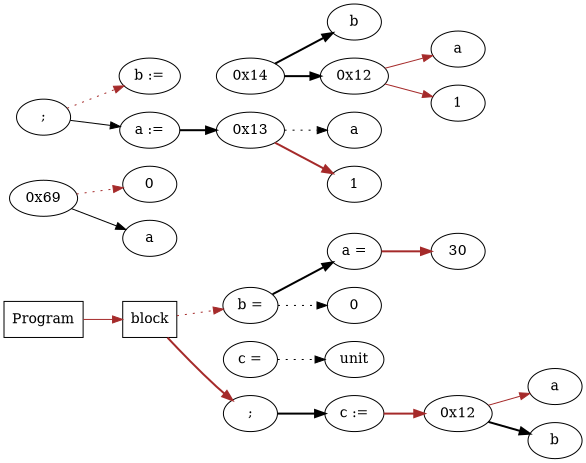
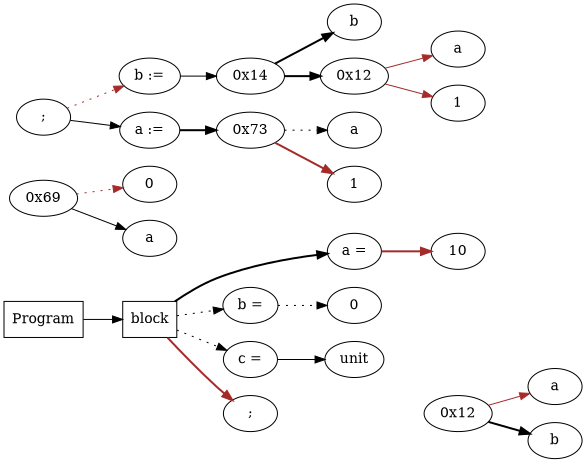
edge "b :=" -> "0x14": added
node "0x13": label "0x13" -> "0x73"
node "30": label "30" -> "10"
edge "b =" -> "a =": now "block" -> "a ="
edge "block" -> "b =": color brown -> black
edge "Program" -> "block": color brown -> black
edge "block" -> "c =": added
edge "c =" -> "unit": style dotted -> solid
node "c :=": removed
